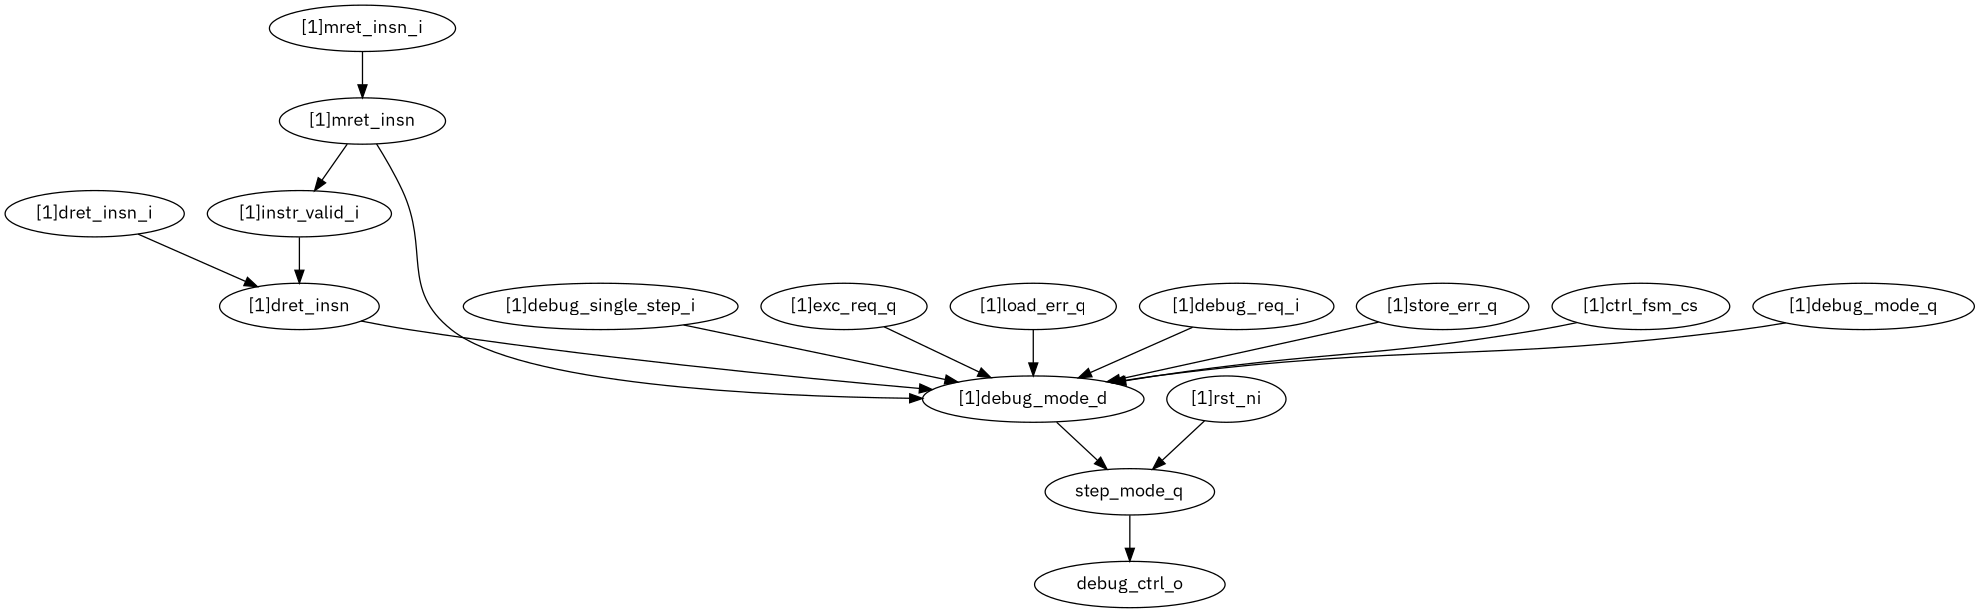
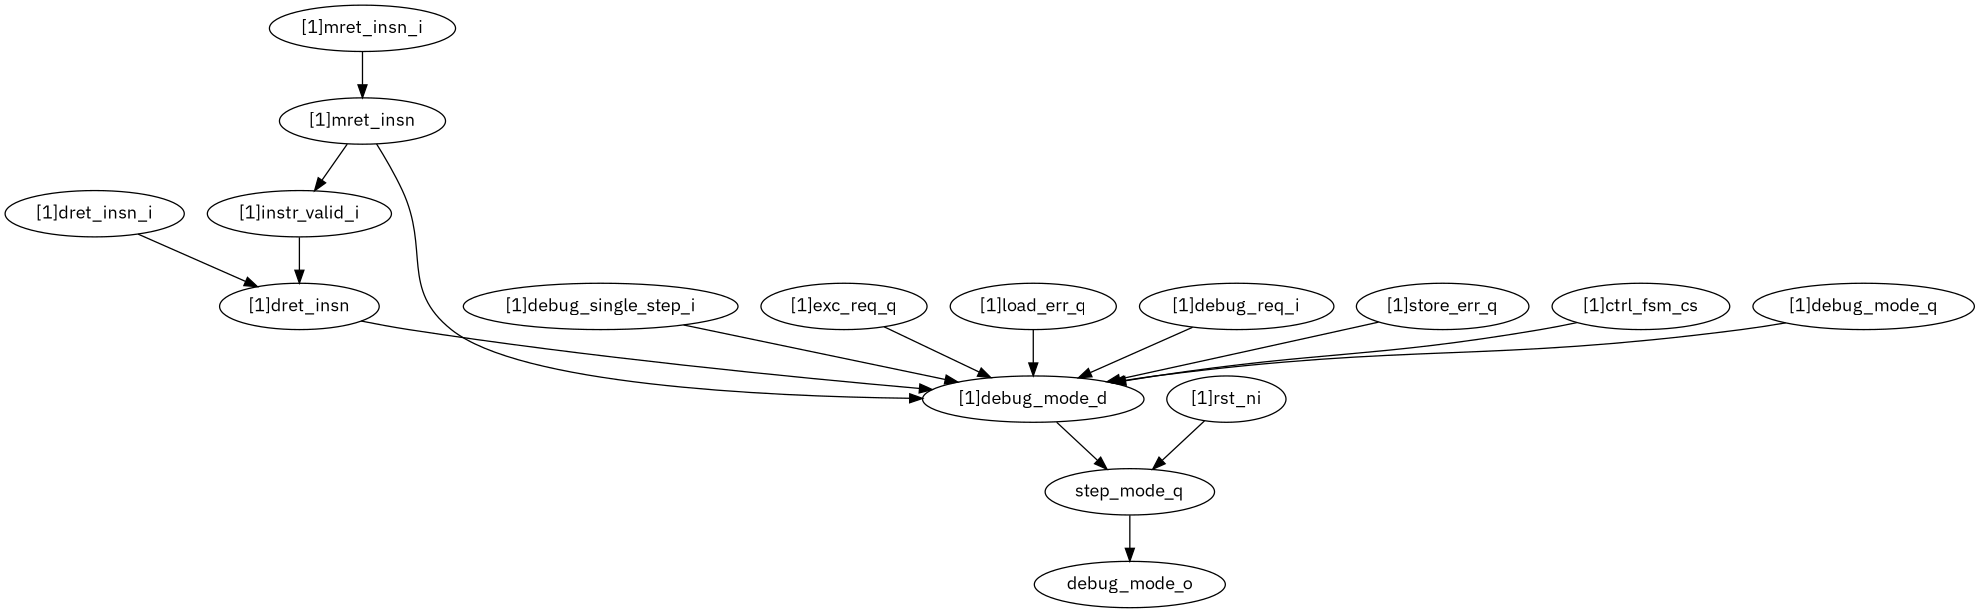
node "debug_ctrl_o": label "debug_ctrl_o" -> "debug_mode_o"
